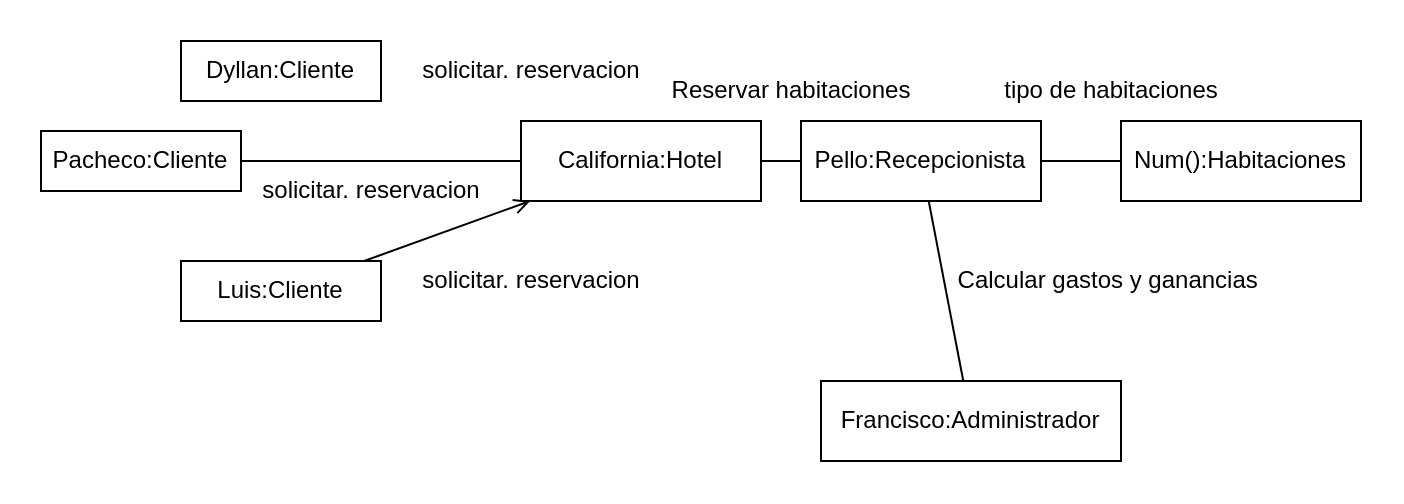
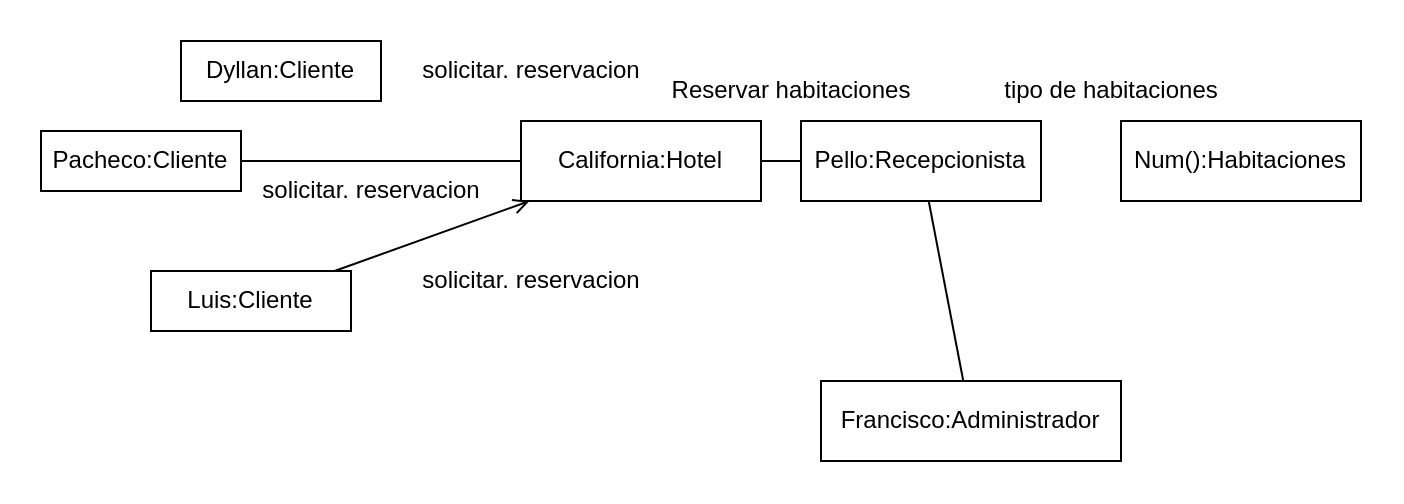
edge "Pello:Recepcionista" -- "Num():Habitaciones": removed
node "Calcular gastos y ganancias": removed
node "Luis:Cliente": moved (281, 291) -> (251, 301)
